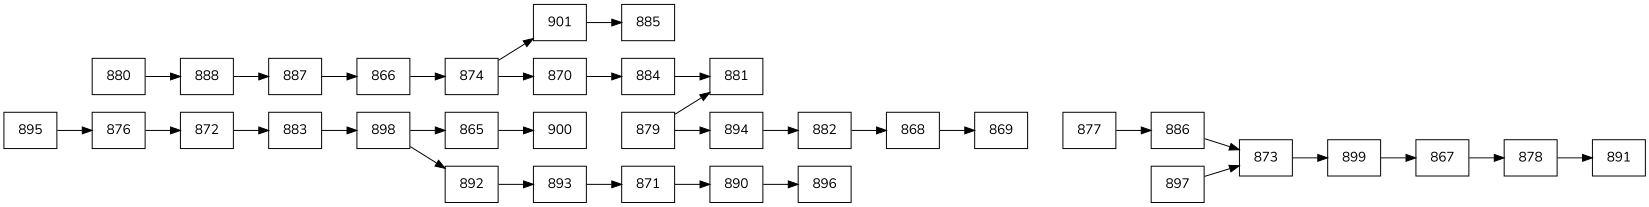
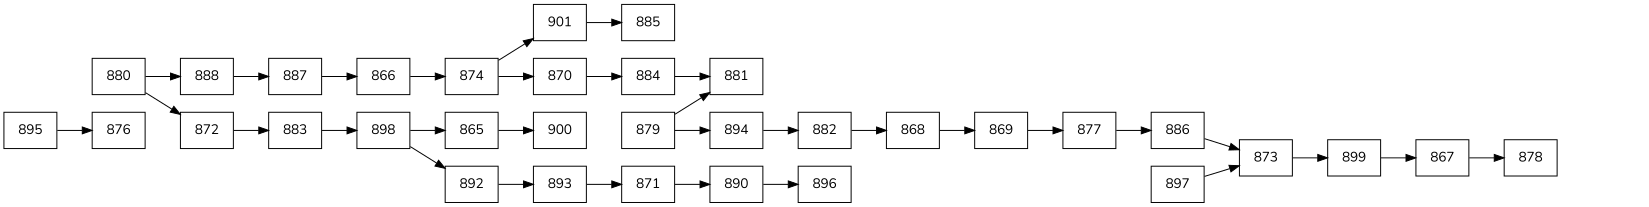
edge "876" -> "872": now "880" -> "872"
edge "869" -> "877": added
node "891": removed
